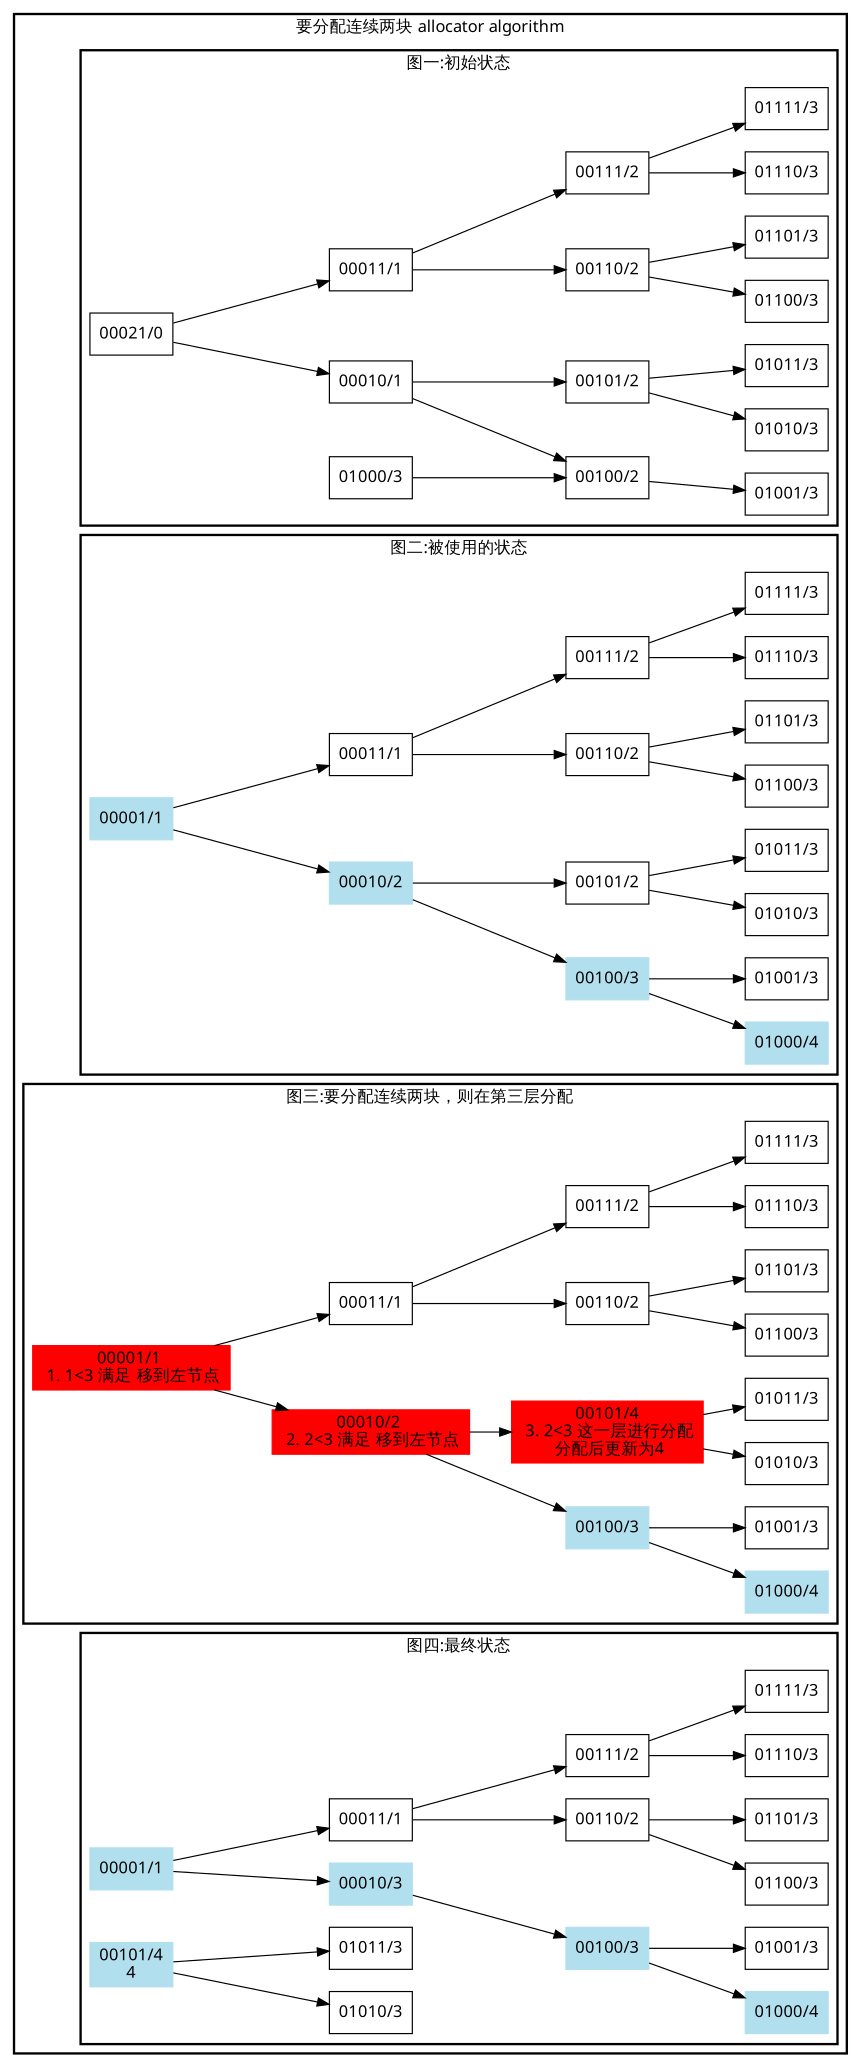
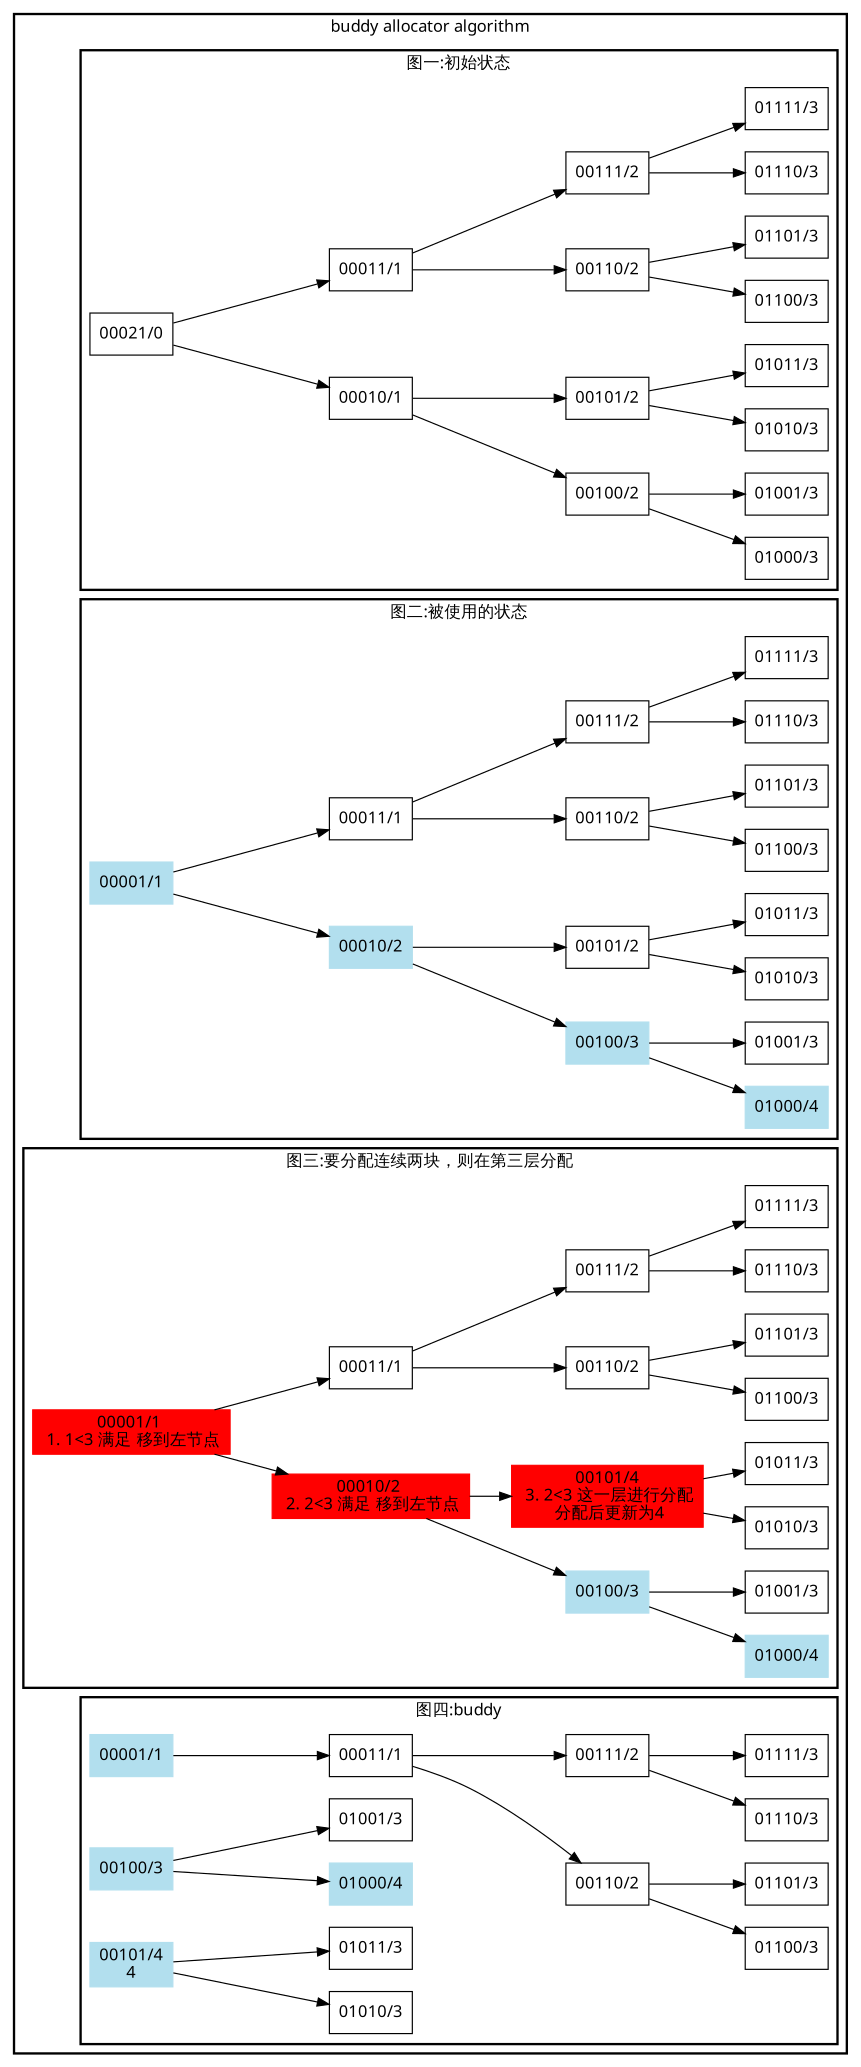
cluster "要分配连续两块 allocator algorithm": label "要分配连续两块 allocator algorithm" -> "buddy allocator algorithm"
edge "01000/3" -> "00100/2": reversed
cluster "图四:最终状态": label "图四:最终状态" -> "图四:buddy"
node "00010/3": removed
